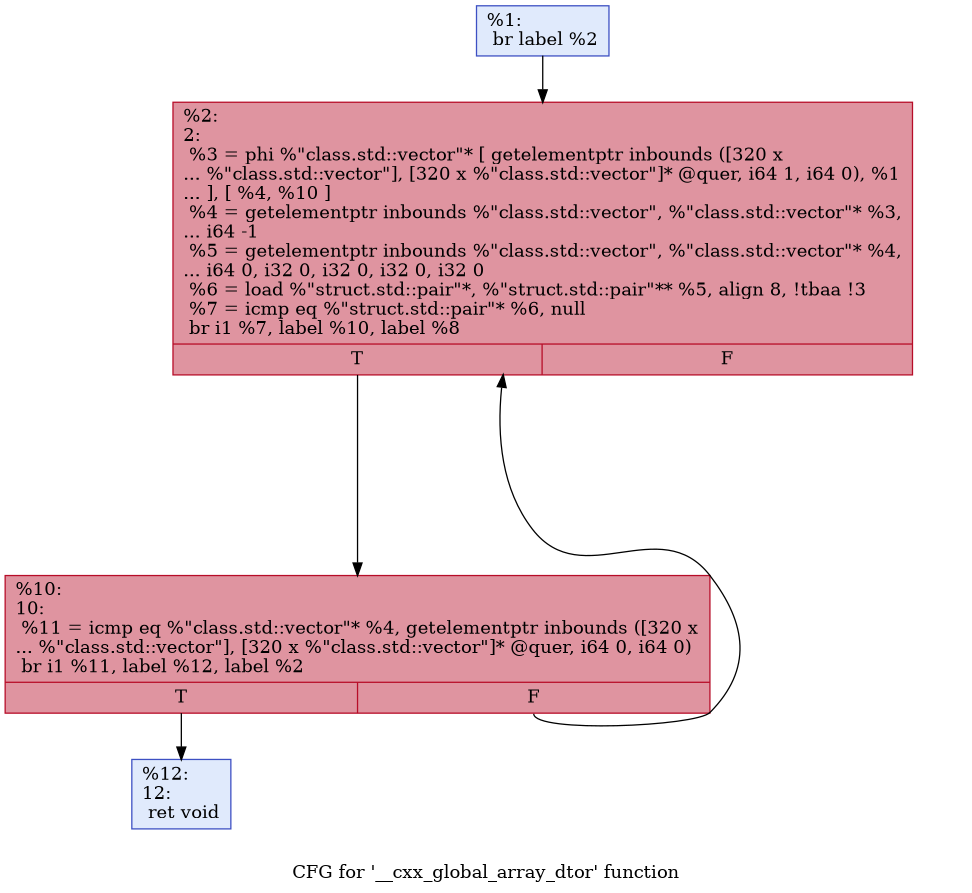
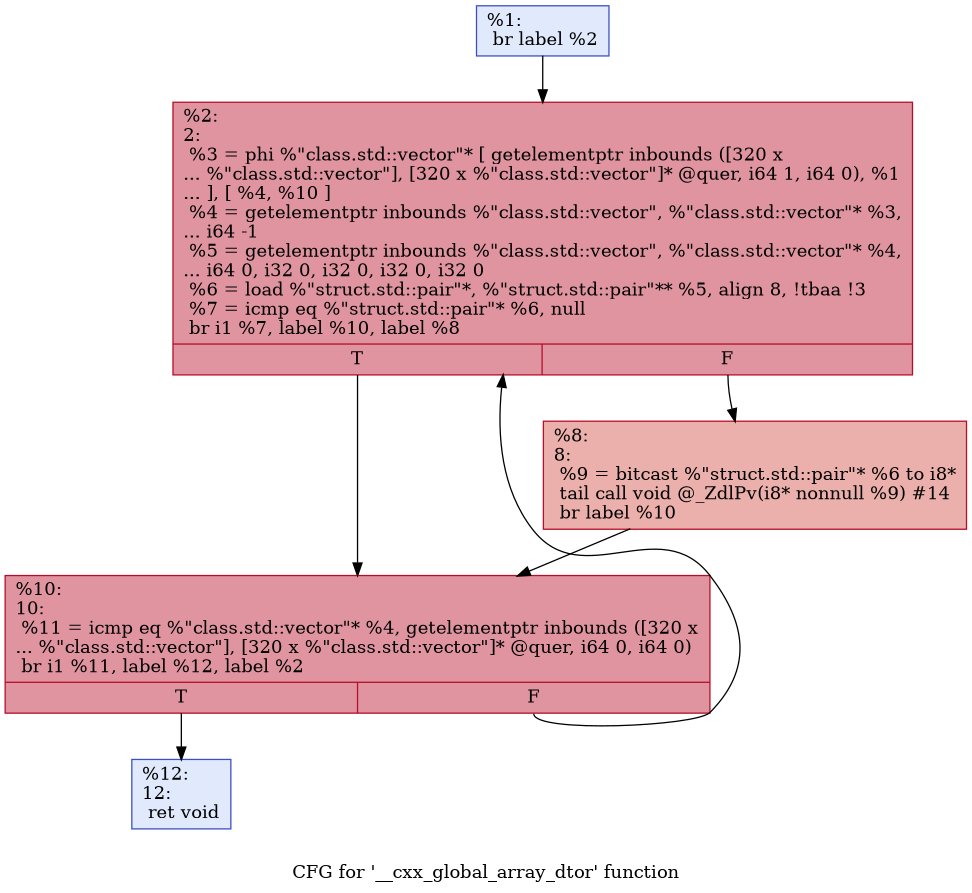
node "%8:": added
